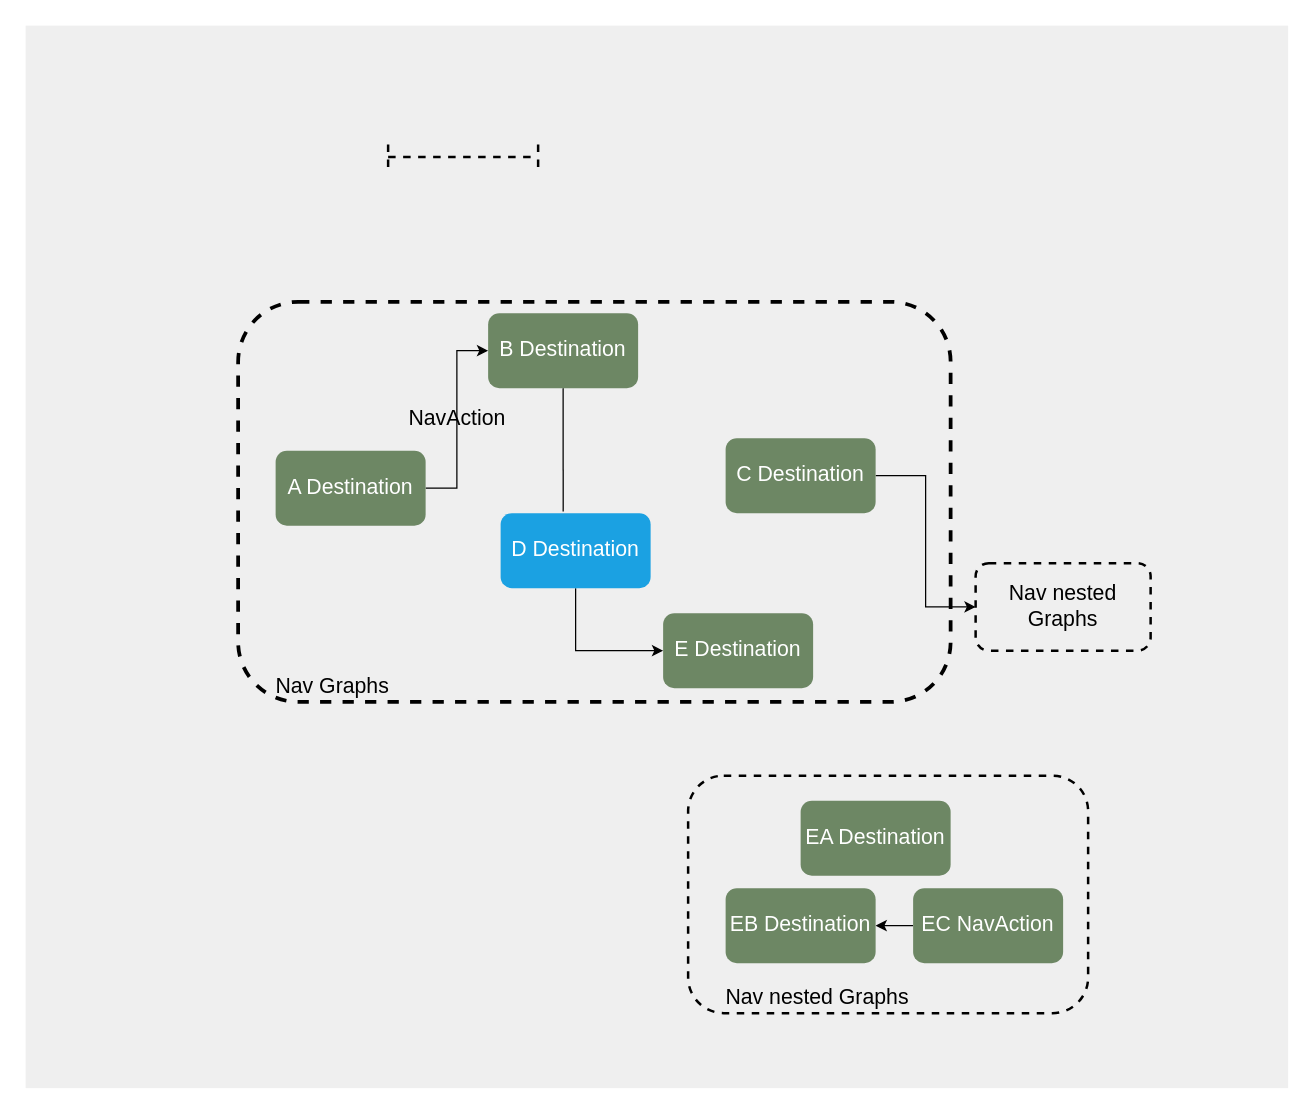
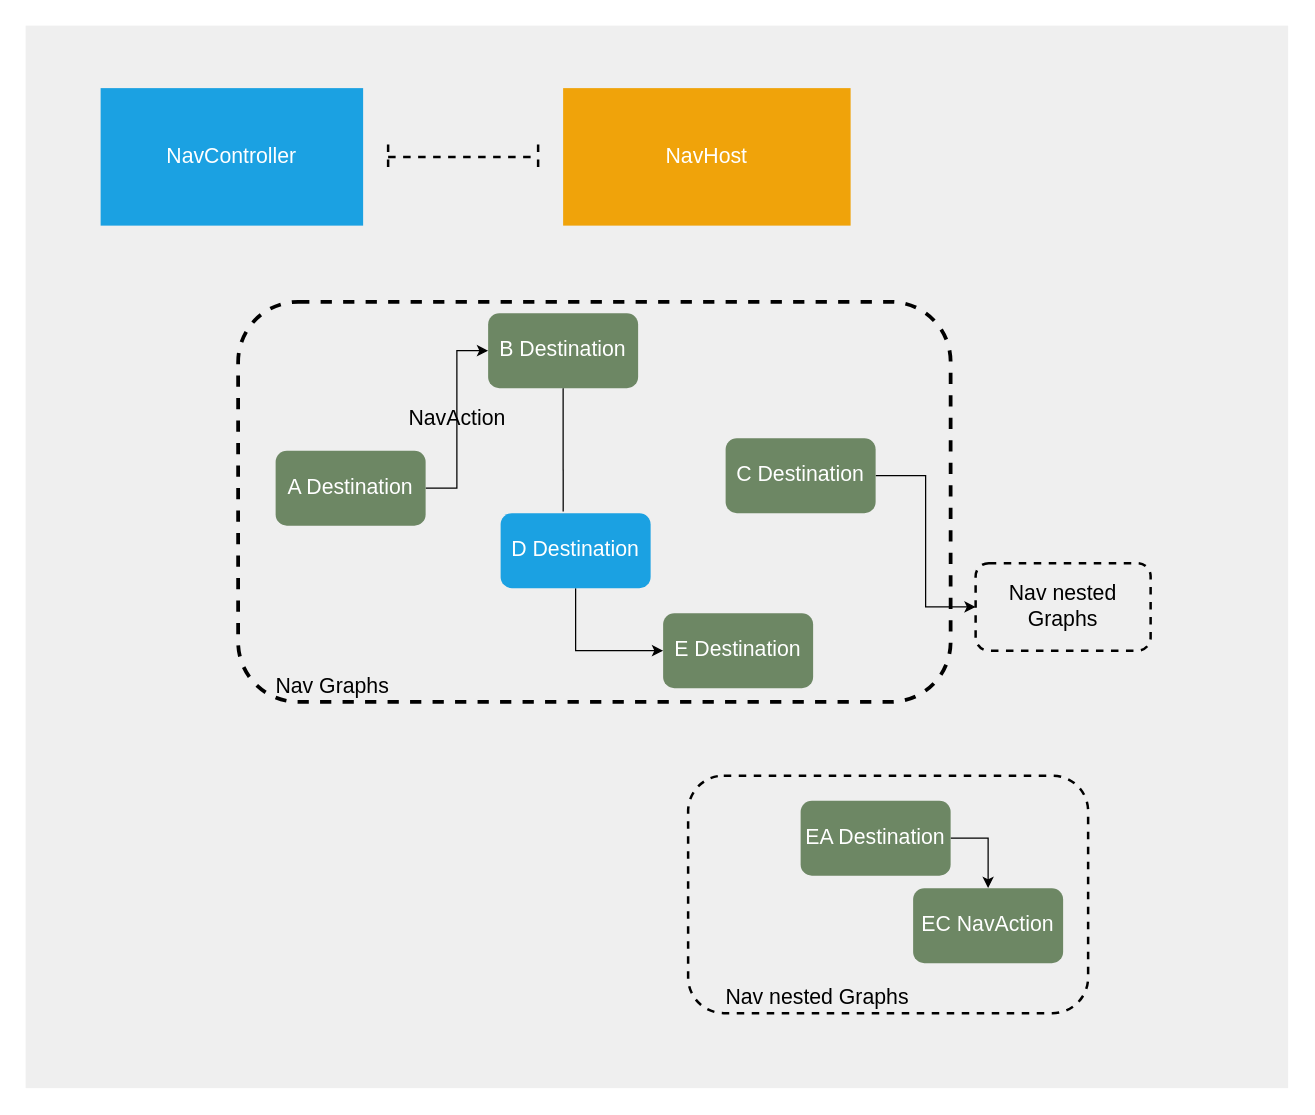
node "NavController": added
node "NavHost": added
edge "EA Destination" -> "EC NavAction": added
node "EB Destination": removed
edge "EC NavAction" -> "EB Destination": removed
